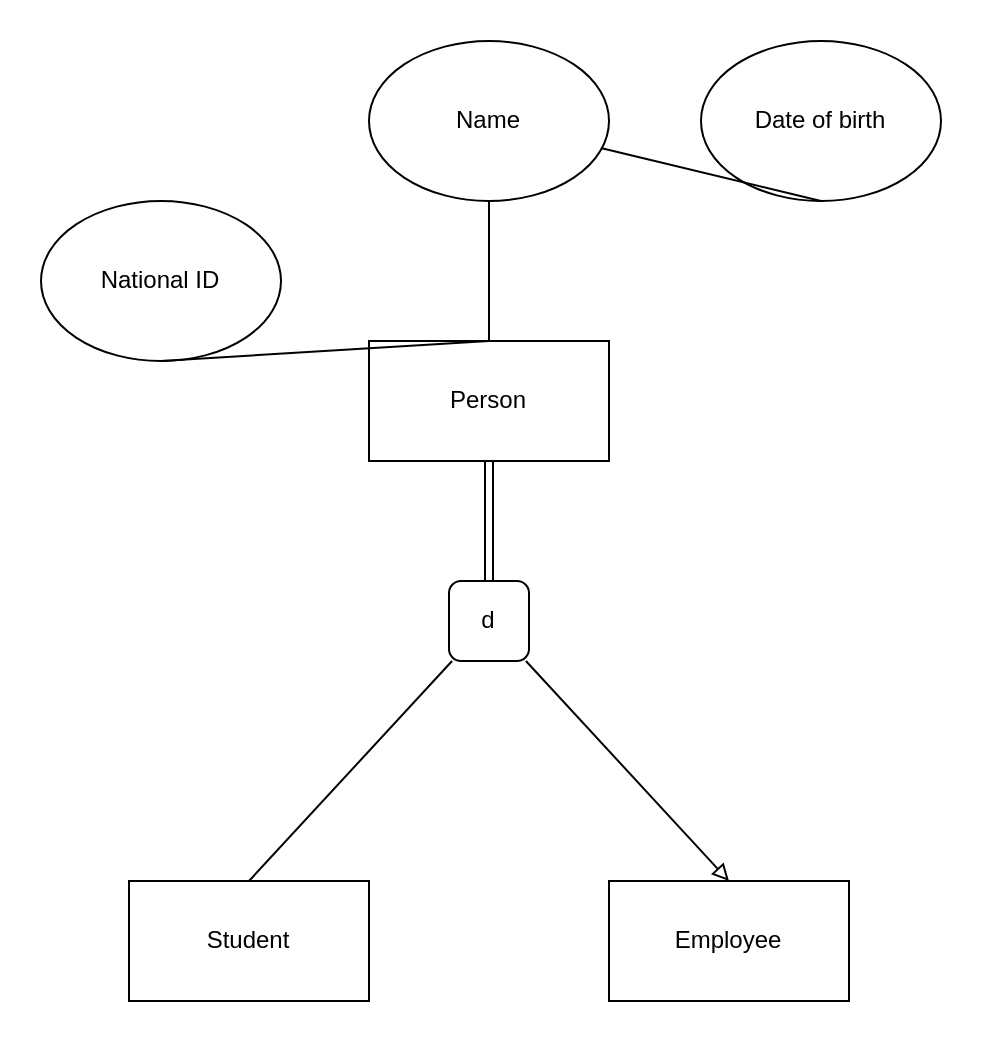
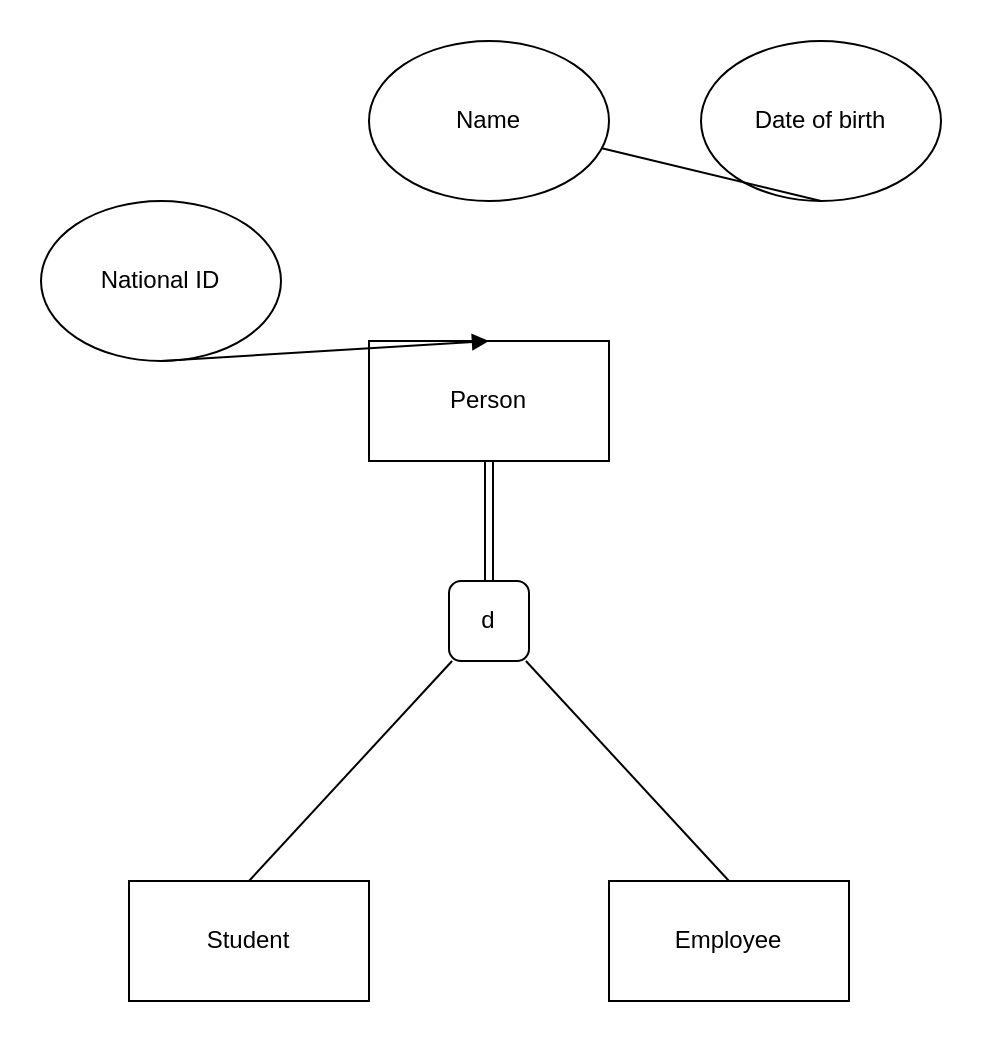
edge "Name" -- "Person": removed
edge "National ID" -- "Person": arrowhead none -> block
edge "d" -> "Employee": arrowhead block -> none
